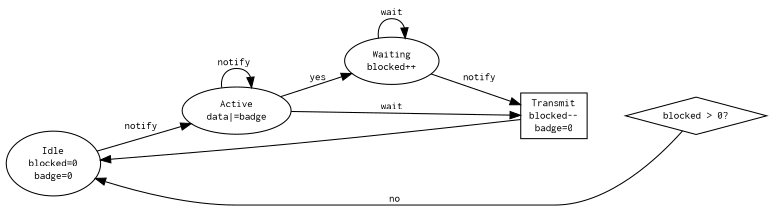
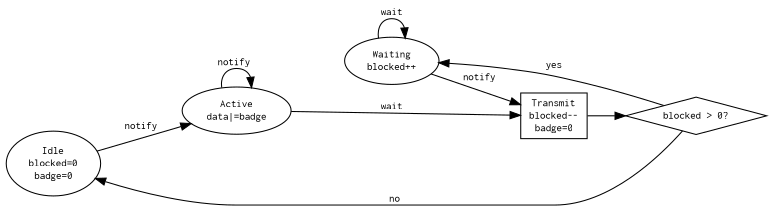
edge "Active data|=badge" -> "Waiting blocked++": now "blocked > 0?" -> "Waiting blocked++"
edge "Transmit blocked-- badge=0" -> "Idle blocked=0 badge=0": now "Transmit blocked-- badge=0" -> "blocked > 0?"
